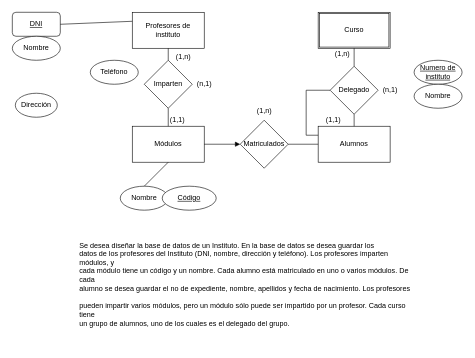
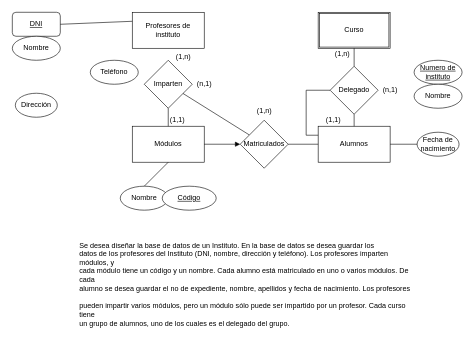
edge "Profesores de instituto" -- "Imparten": now "Matriculados" -- "Imparten"
edge "Alumnos" -- "Fecha de nacimiento": added
node "Fecha de nacimiento": added
